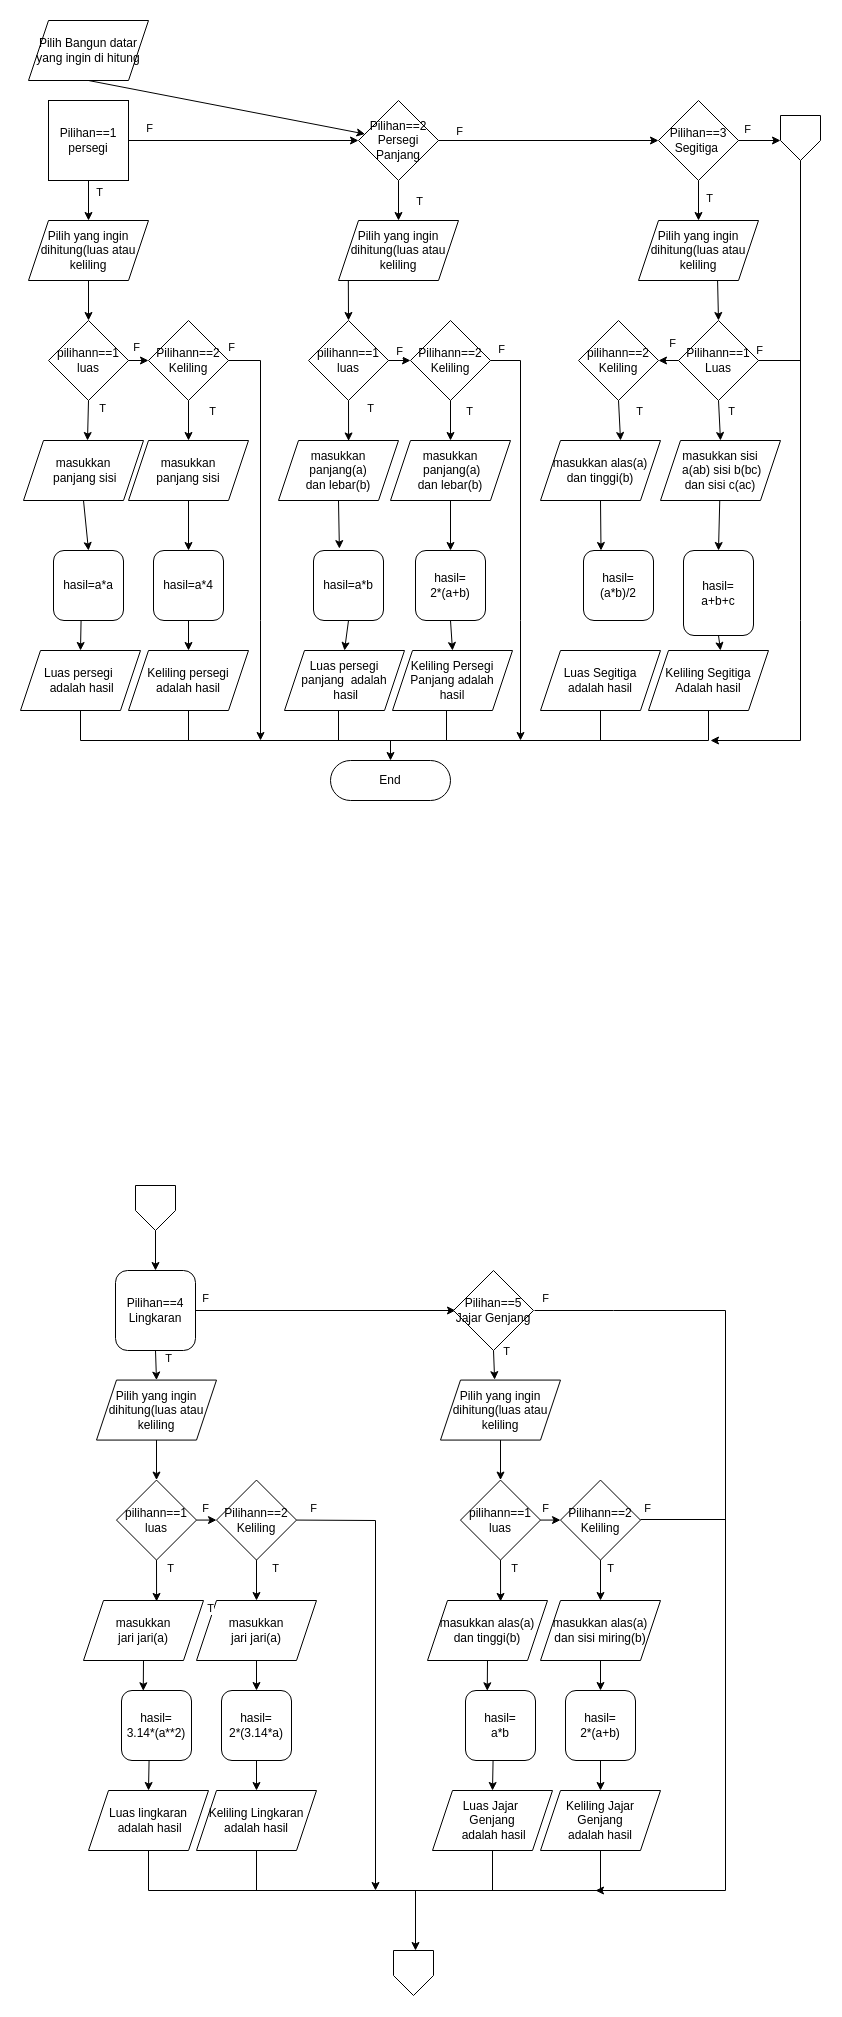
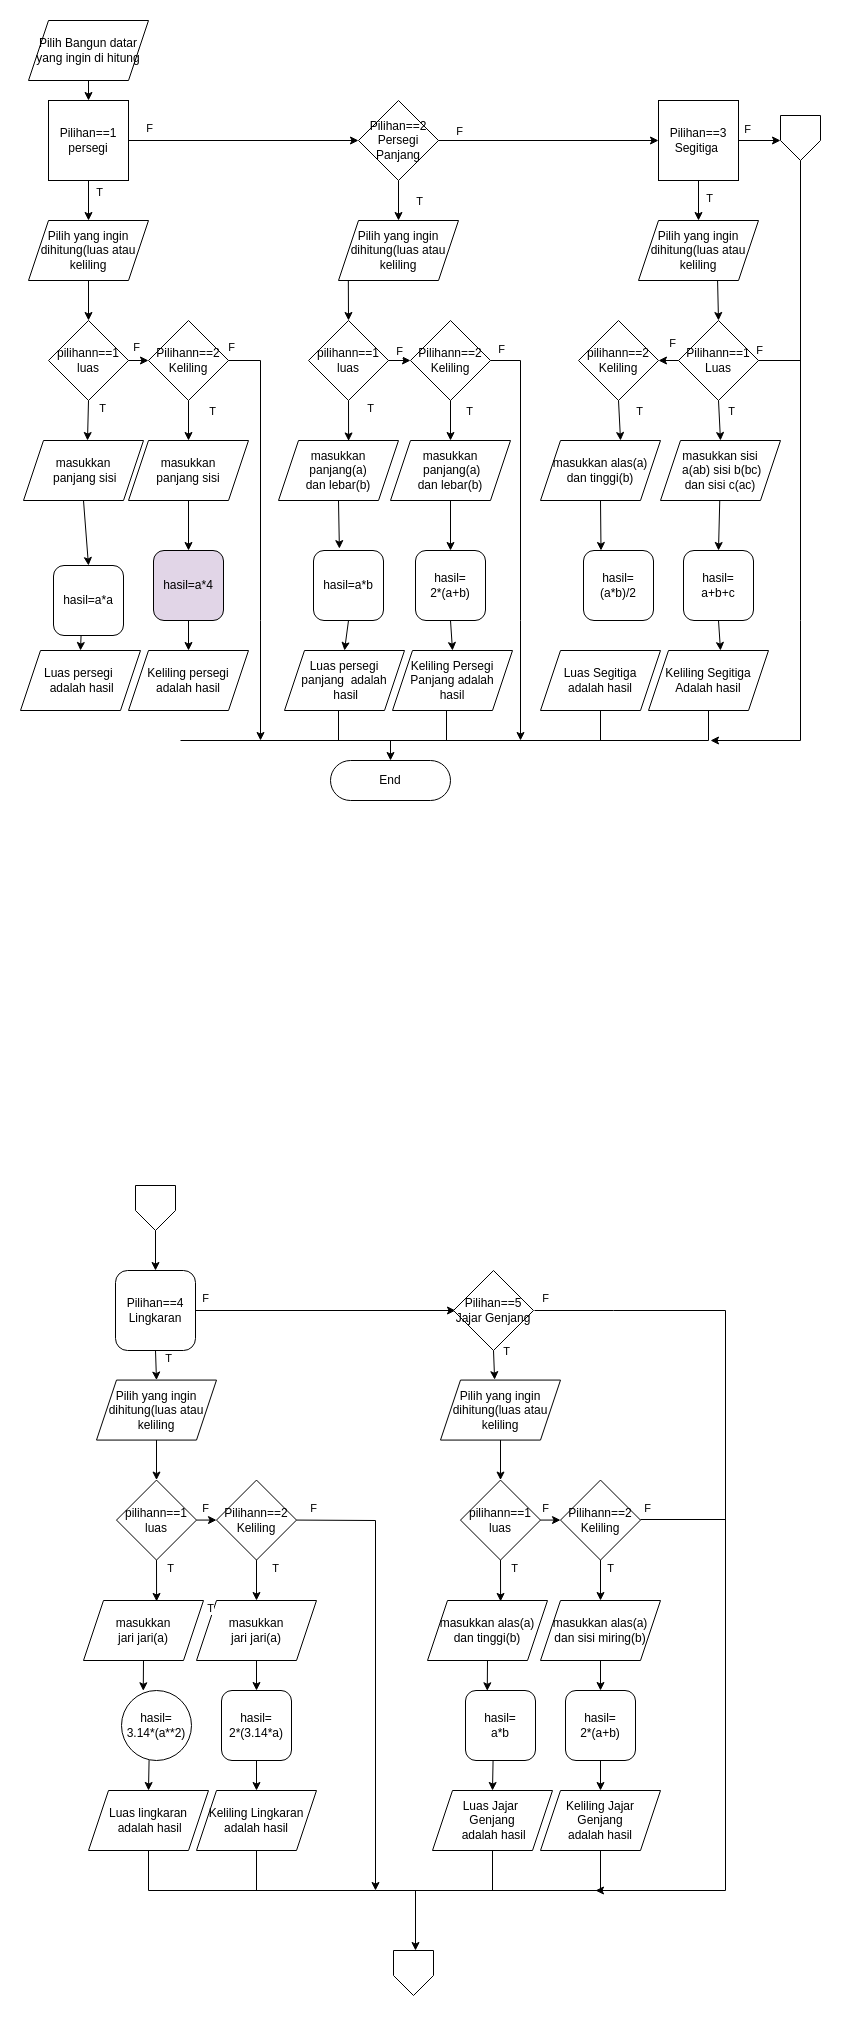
edge "Pilih Bangun datar yang ingin di hitung" -> "Pilihan==2 Persegi Panjang": now "Pilih Bangun datar yang ingin di hitung" -> "Pilihan==1 persegi"
node "Pilihan==3 Segitiga": shape diamond -> rectangle
node "hasil=a*a": moved (89, 586) -> (89, 601)
node "hasil=a*4": fillcolor #ffffff -> #e1d5e7
node "hasil= a+b+c": size 70x85 -> 70x70
edge "Luas persegi adalah hasil" -- "Keliling persegi adalah hasil": removed
node "hasil= 3.14*(a**2)": shape rounded rectangle -> ellipse
